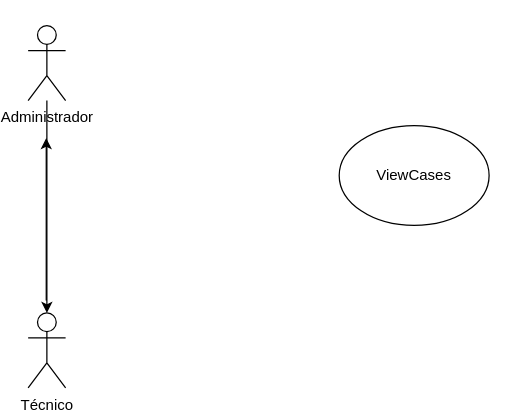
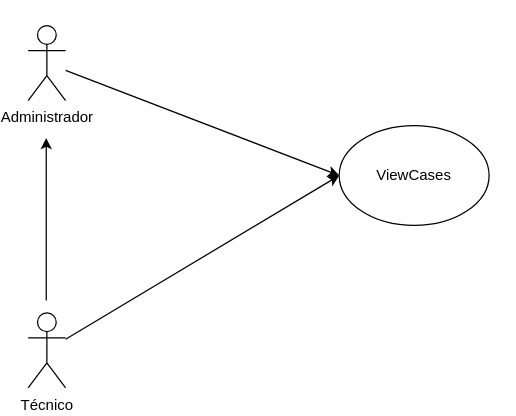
edge "Administrador" -> "Técnico": now "Administrador" -> "ViewCases"
edge "Técnico" -> "ViewCases": added
